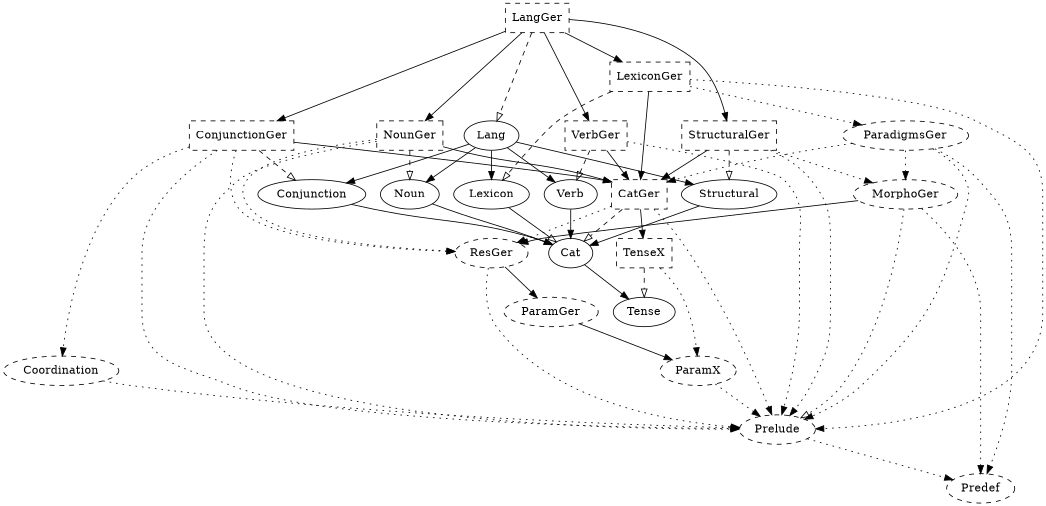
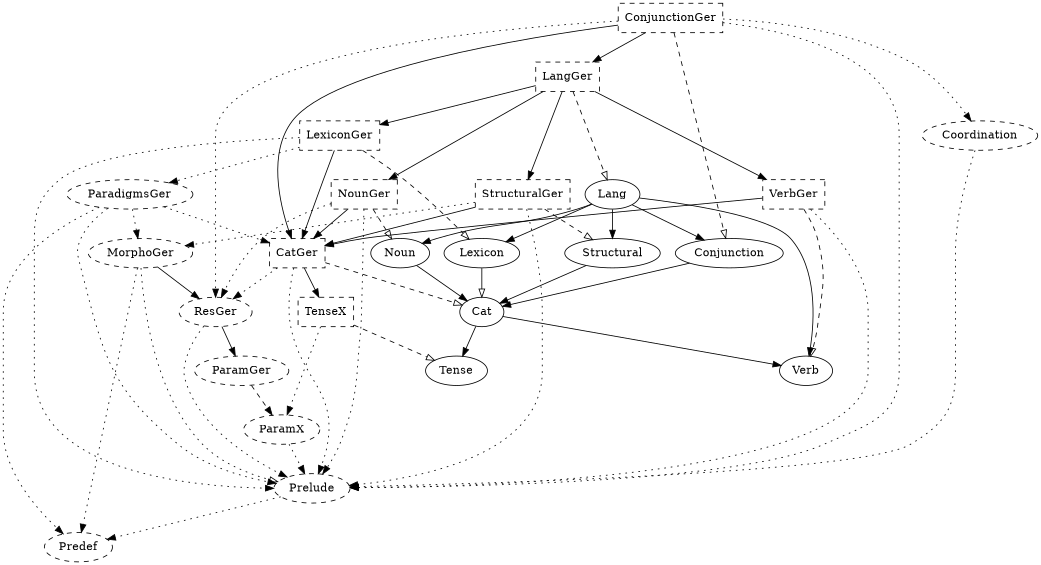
edge "LangGer" -> "ConjunctionGer": reversed
edge "Verb" -> "Cat": reversed
edge "ParamGer" -> "ParamX": style solid -> dashed
